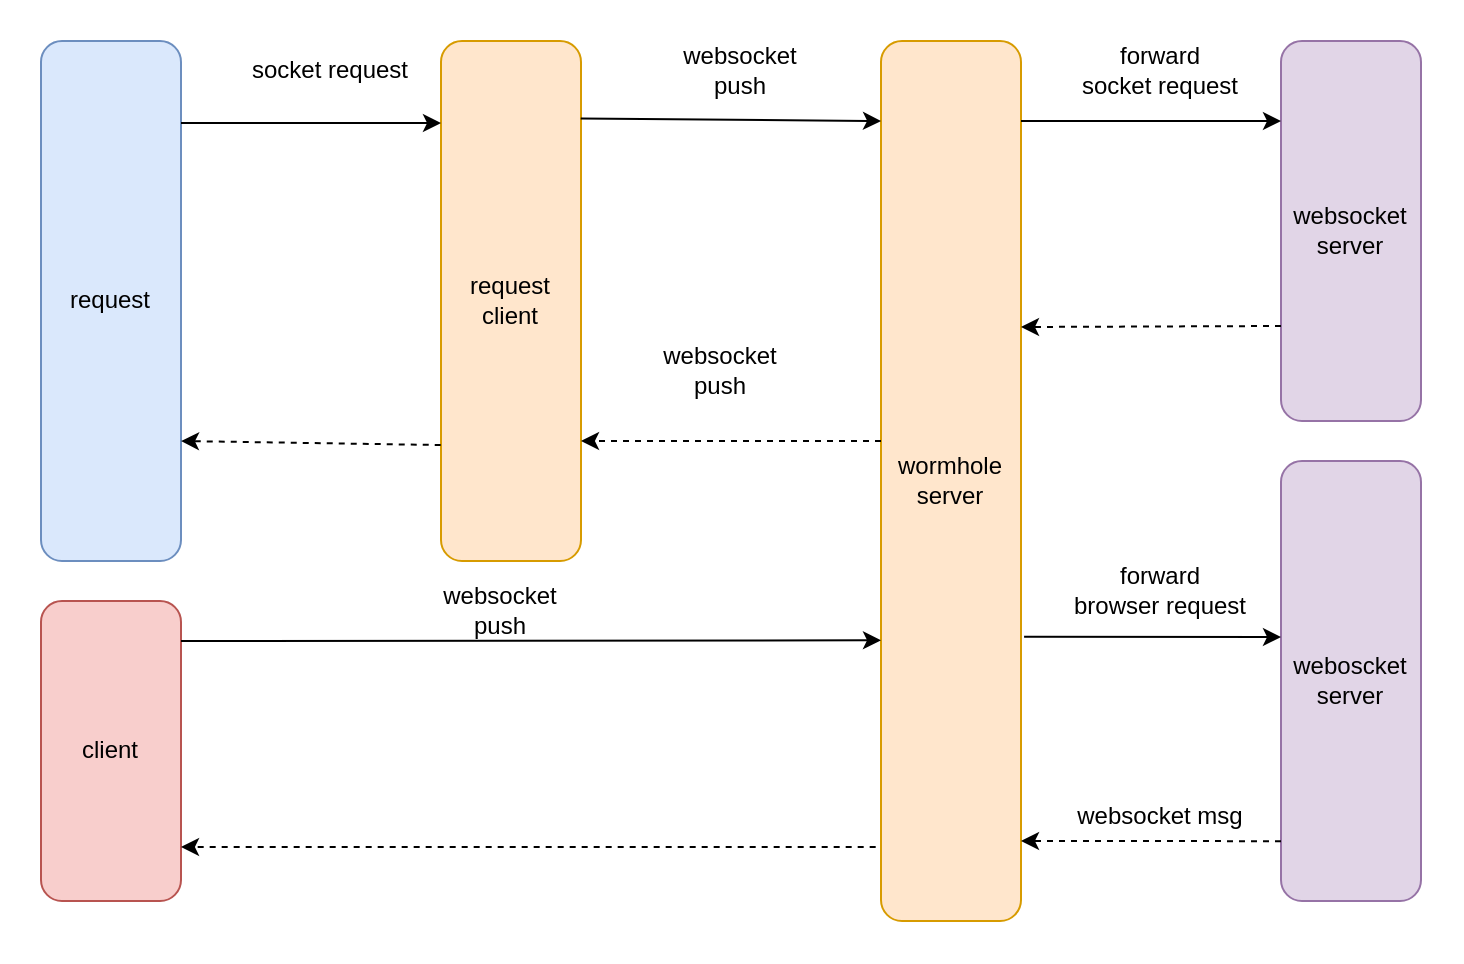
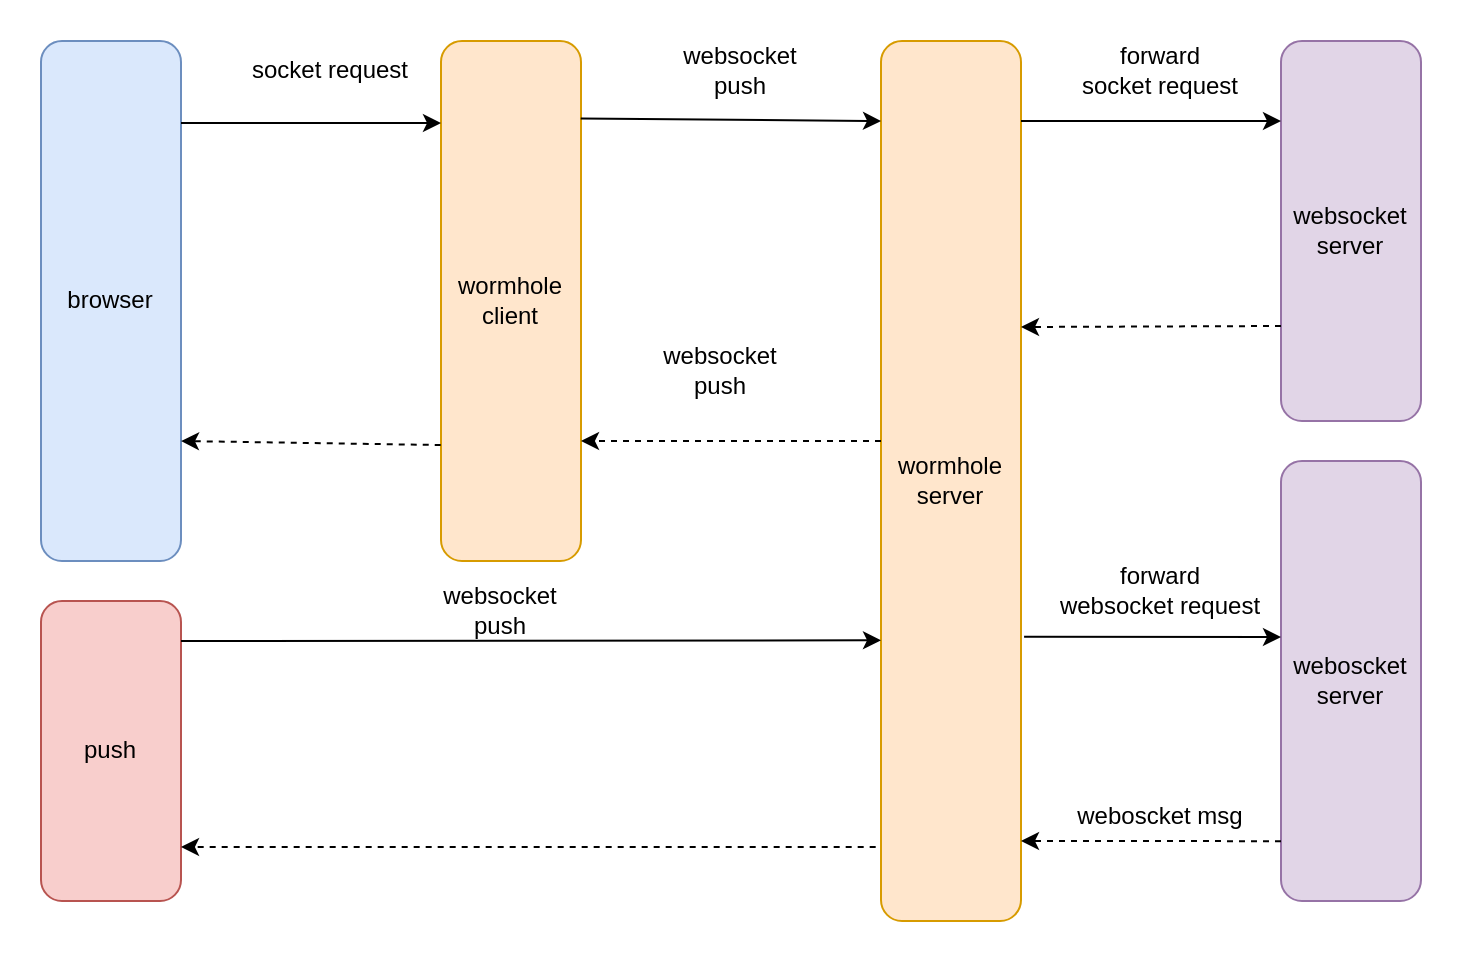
node "request": label "request" -> "browser"
node "request client": label "request client" -> "wormhole client"
node "forward browser request": label "forward browser request" -> "forward websocket request"
node "client": label "client" -> "push"
node "websocket msg": label "websocket msg" -> "weboscket msg"
